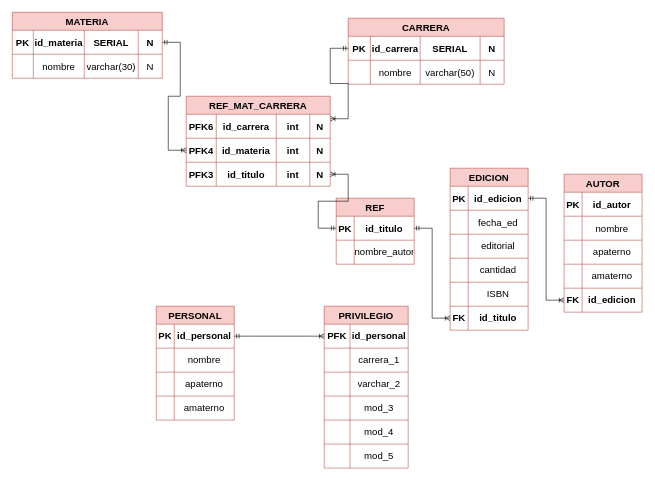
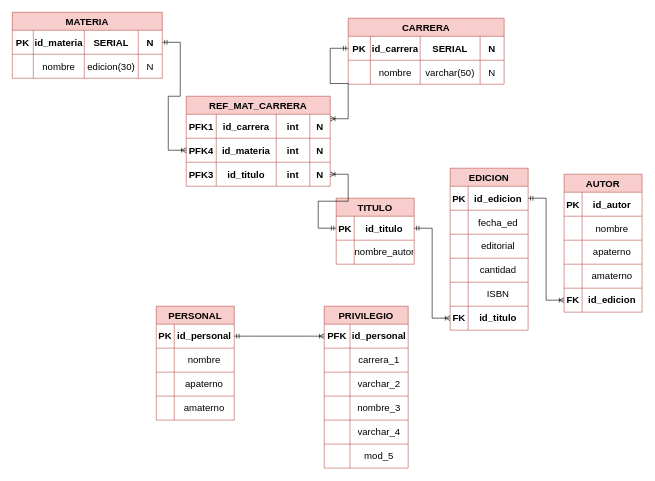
node "varchar(30)": label "varchar(30)" -> "edicion(30)"
node "PFK6": label "PFK6" -> "PFK1"
node "REF": label "REF" -> "TITULO"
node "mod_3": label "mod_3" -> "nombre_3"
node "mod_4": label "mod_4" -> "varchar_4"
